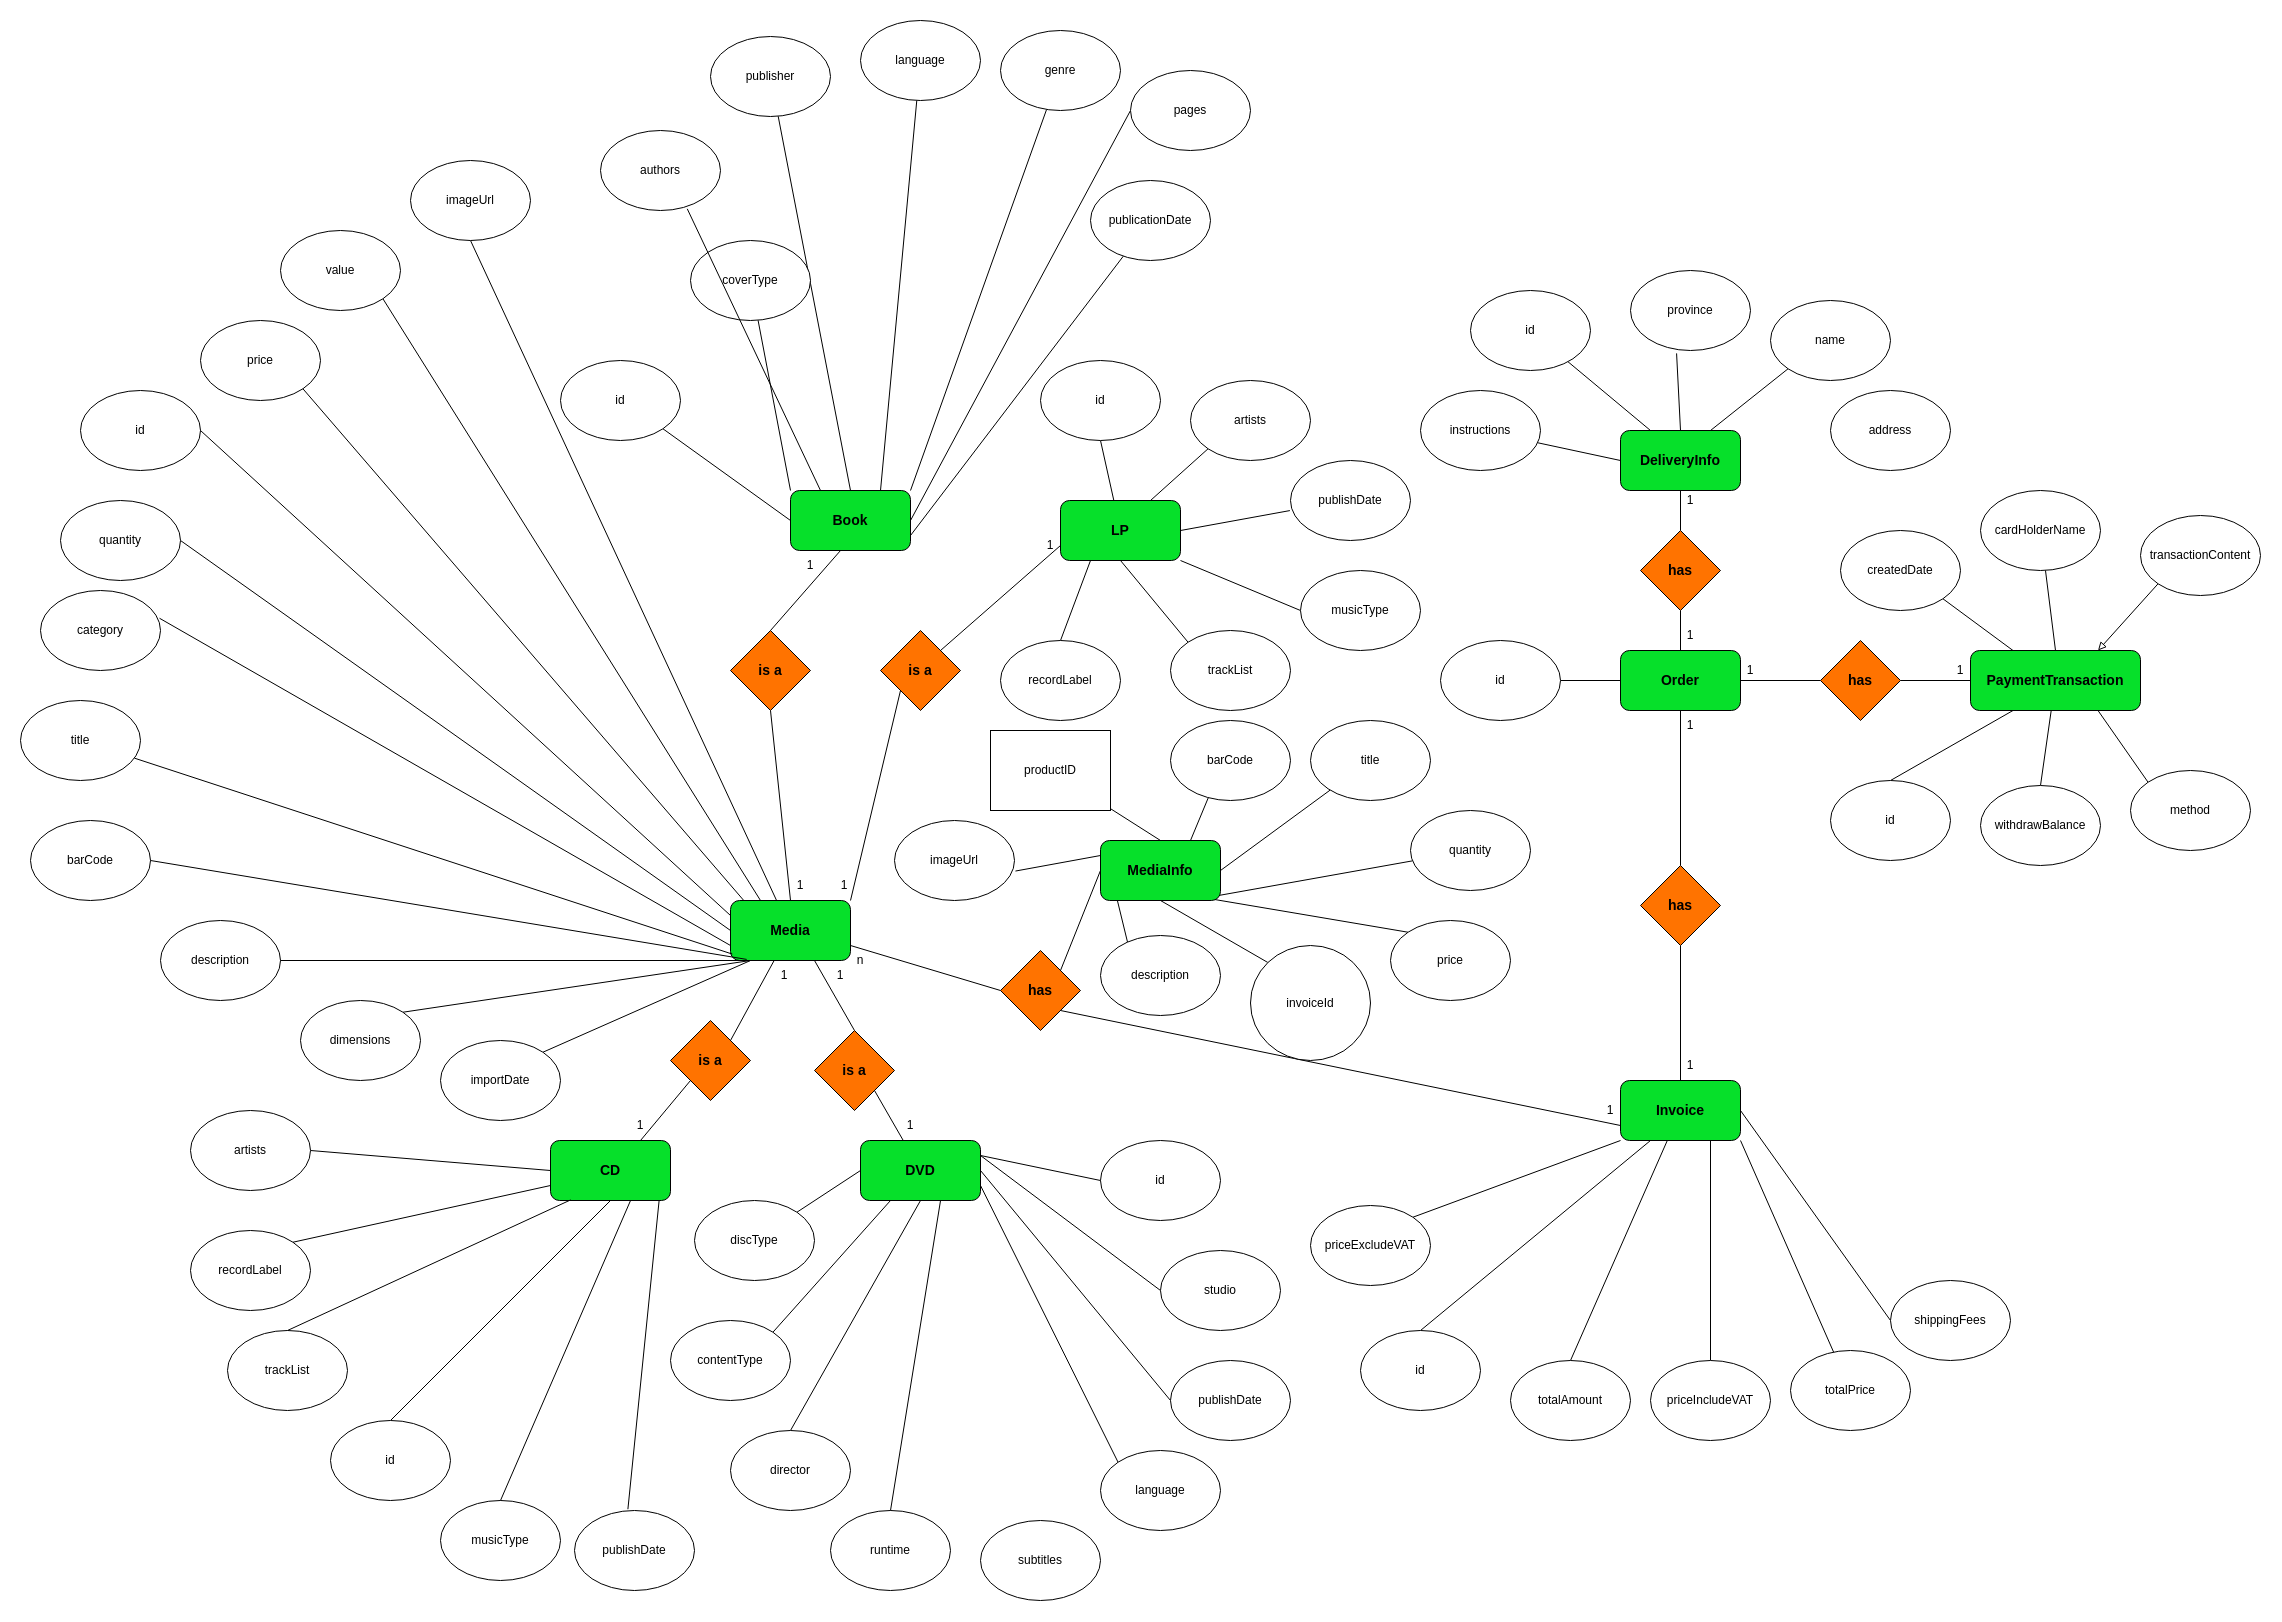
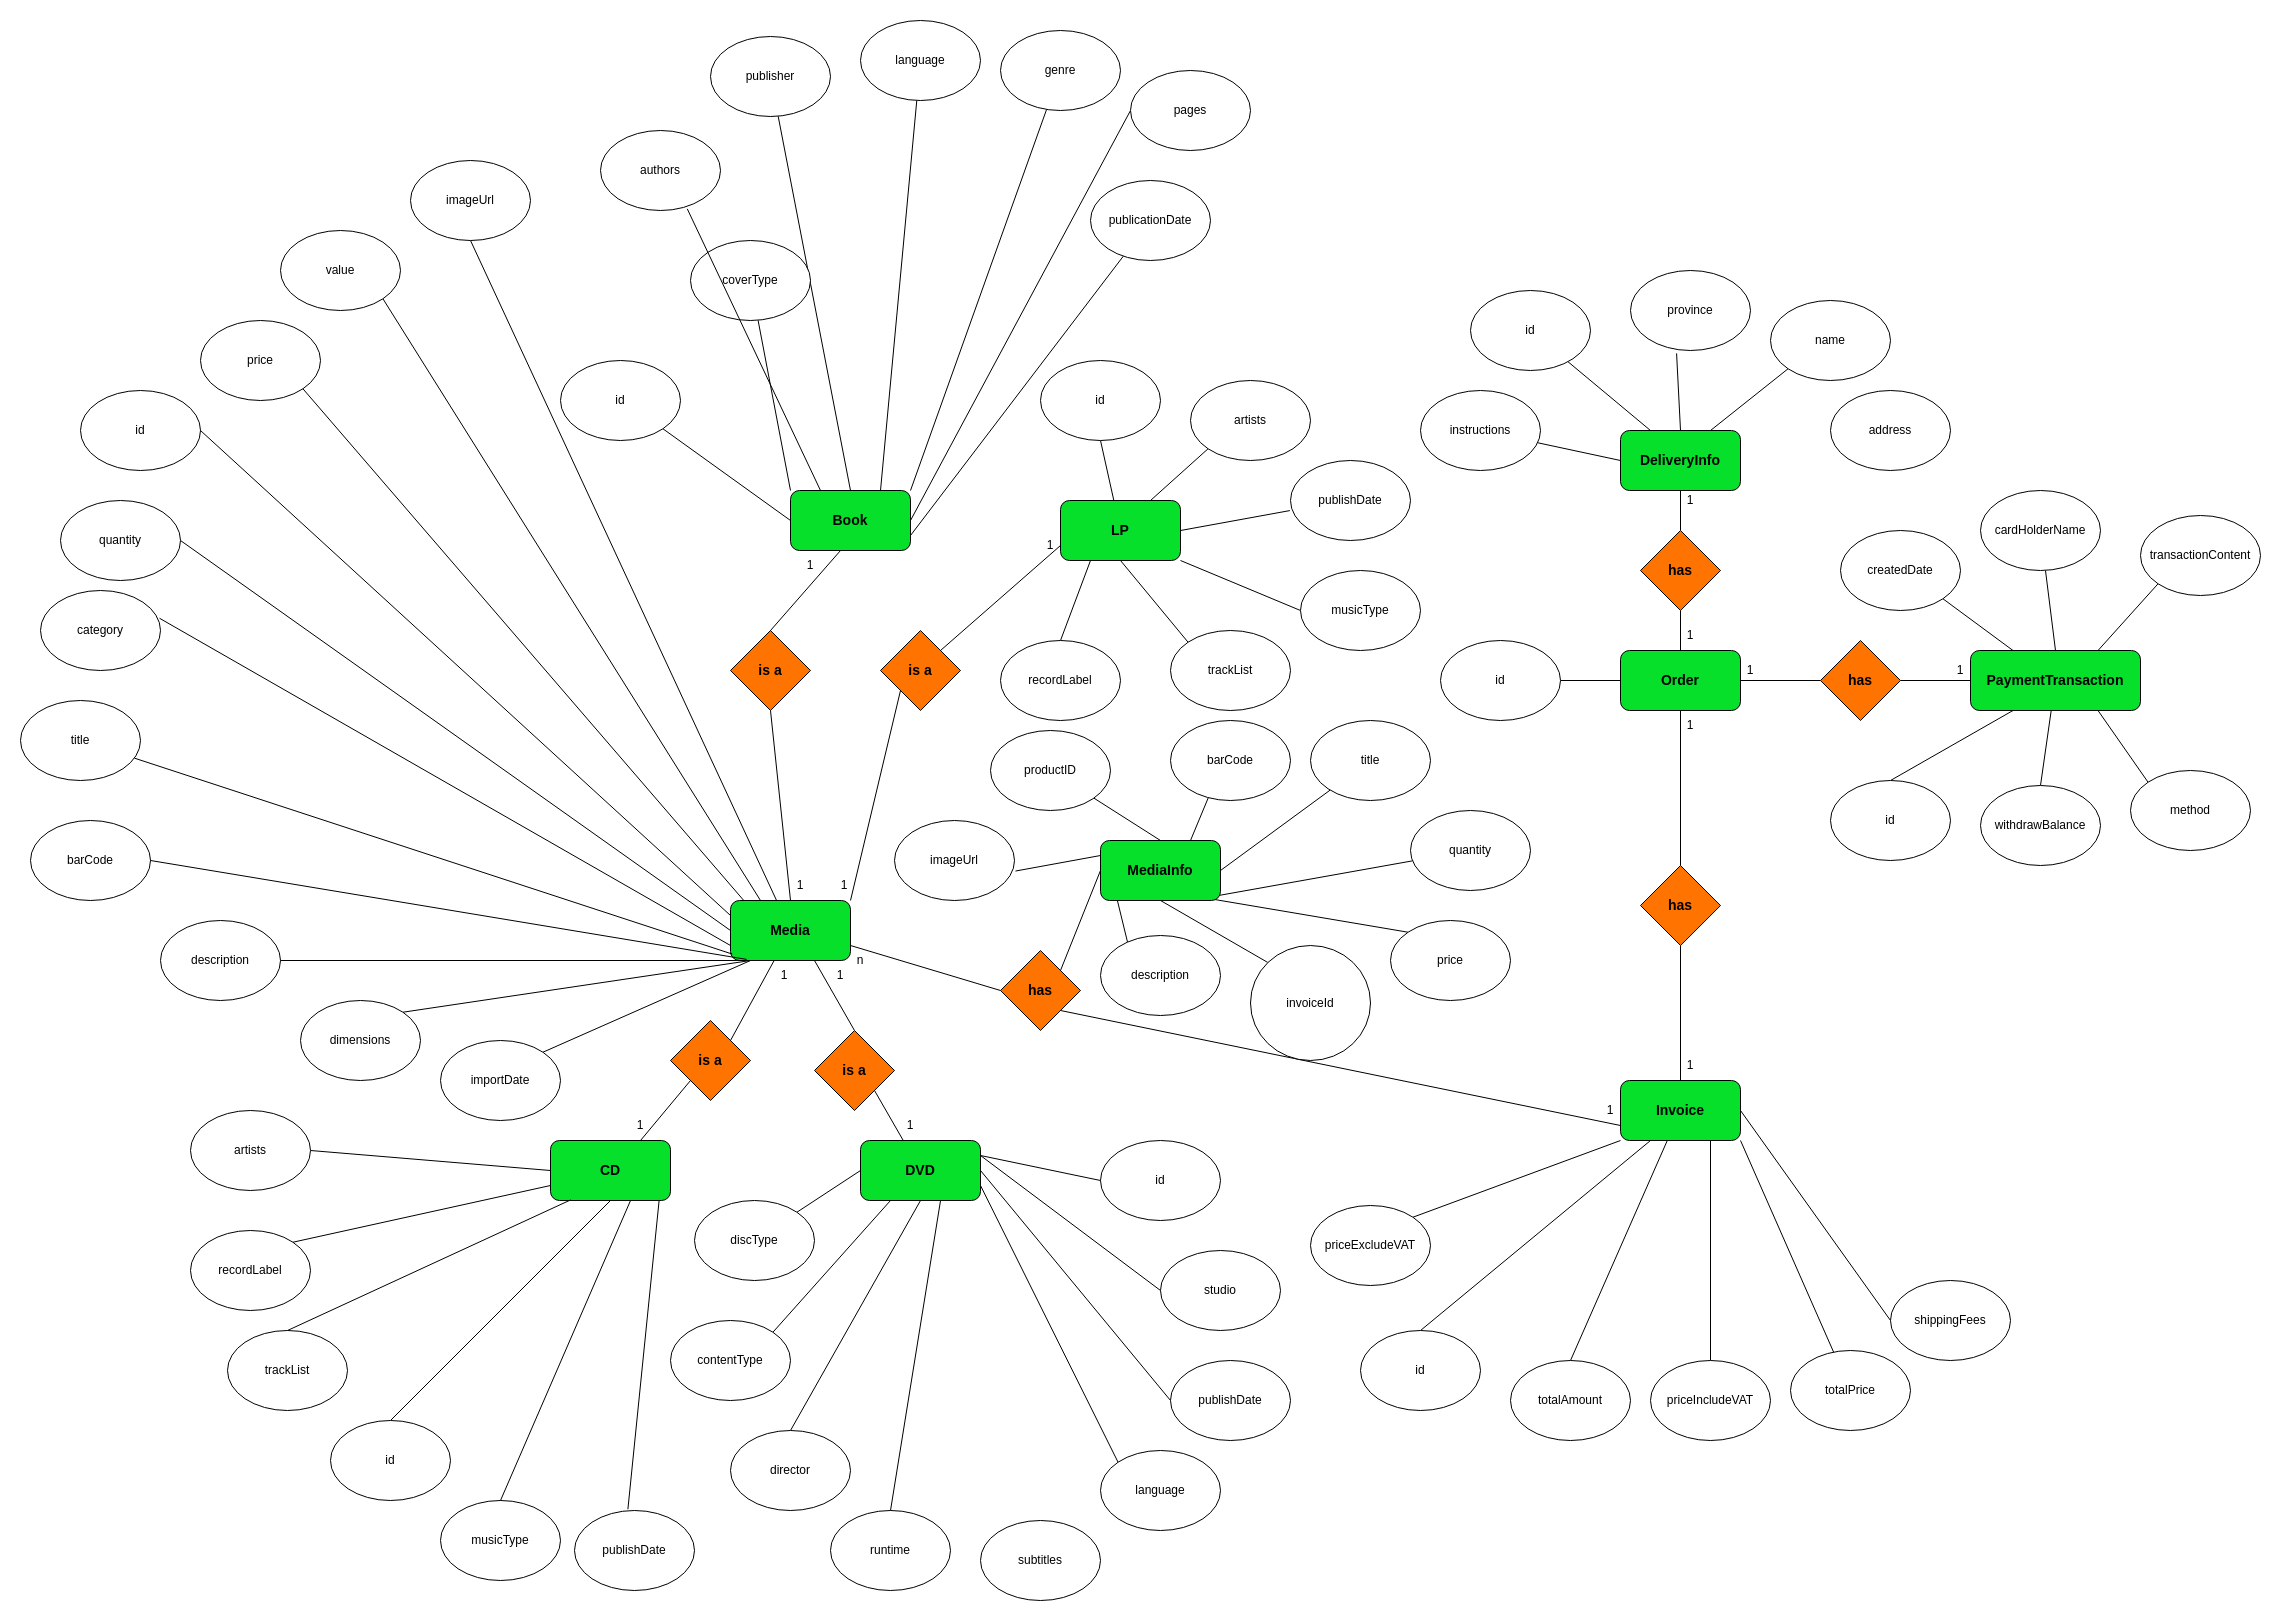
edge "transactionContent" -> "PaymentTransaction": arrowhead block -> none
node "productID": shape rectangle -> ellipse
